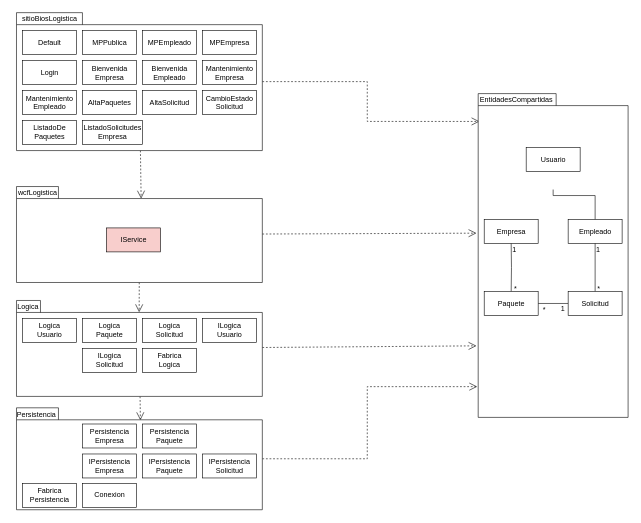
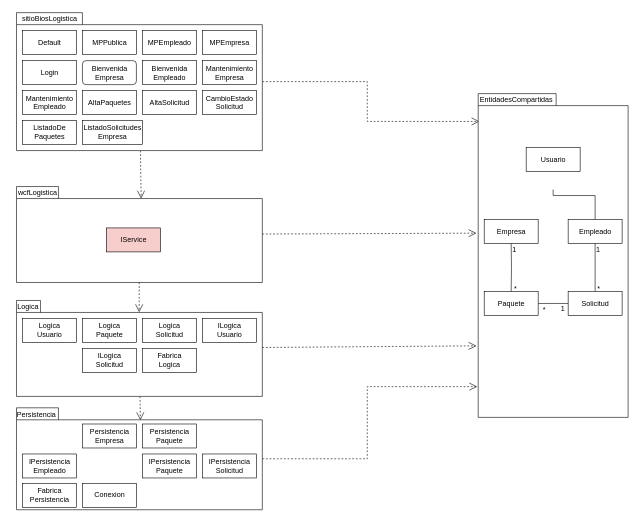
node "Bienvenida Empresa": shape rectangle -> rounded rectangle
node "IPersistencia Empleado": added
node "IPersistencia Empresa": removed
